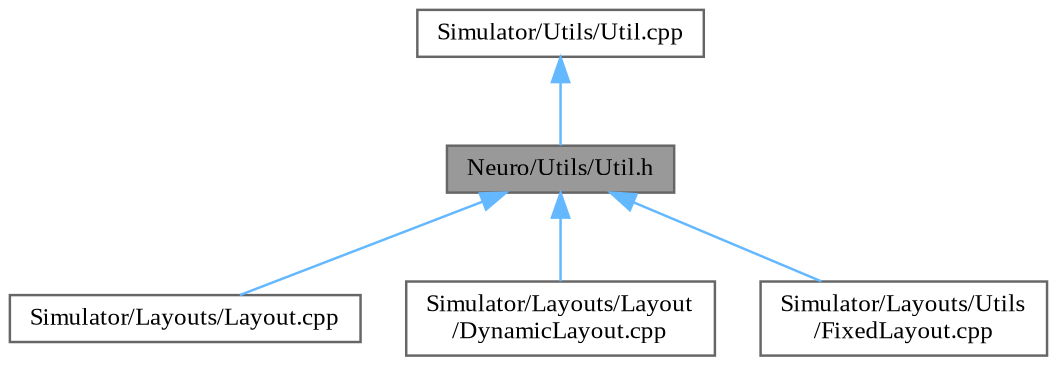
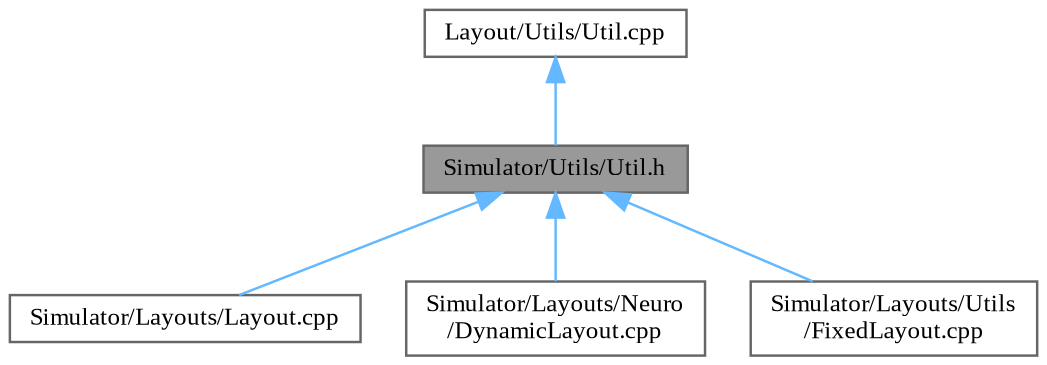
node "Simulator/Utils/Util.cpp": label "Simulator/Utils/Util.cpp" -> "Layout/Utils/Util.cpp"
node "Neuro/Utils/Util.h": label "Neuro/Utils/Util.h" -> "Simulator/Utils/Util.h"
node "Simulator/Layouts/Layout /DynamicLayout.cpp": label "Simulator/Layouts/Layout /DynamicLayout.cpp" -> "Simulator/Layouts/Neuro /DynamicLayout.cpp"
